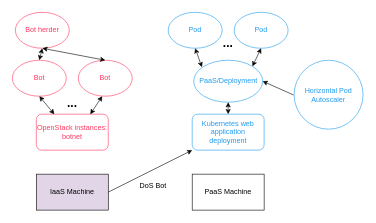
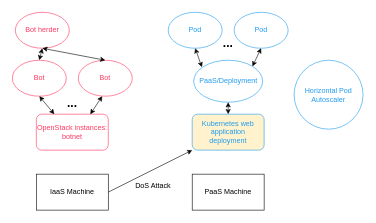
edge "Horizontal Pod Autoscaler" -> "PaaS/Deployment": removed
node "Kubernetes web application deployment": fillcolor #ffffff -> #fff2cc
node "DoS Bot": label "DoS Bot" -> "DoS Attack"
node "IaaS Machine": fillcolor #e1d5e7 -> #ffffff
